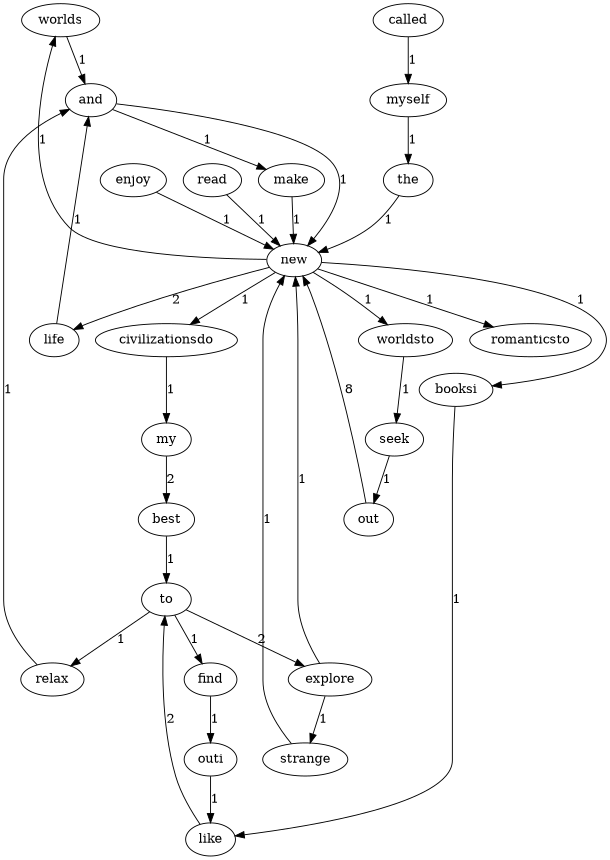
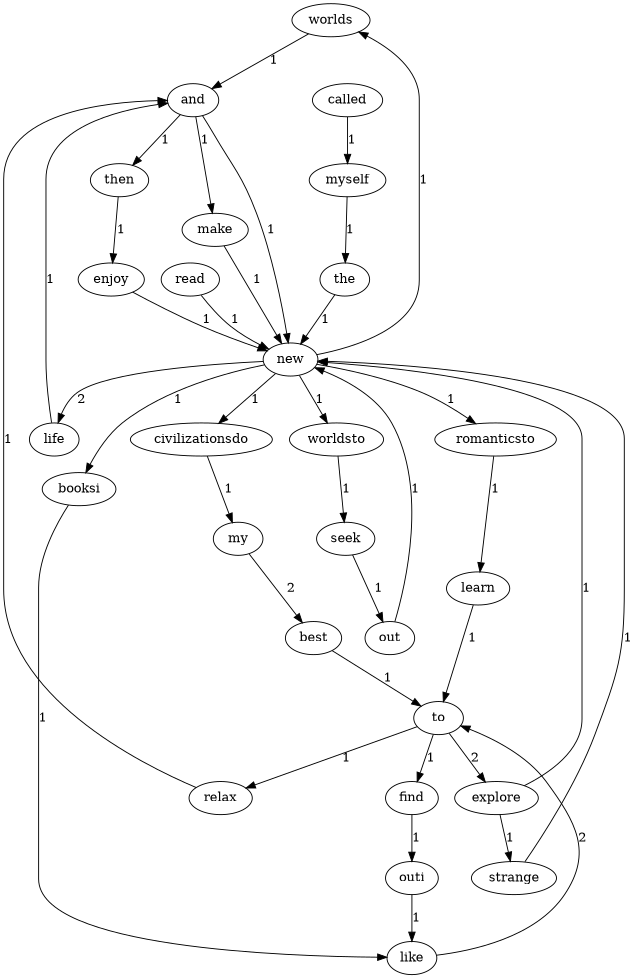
node "then": added
edge "out" -> "new": label "8" -> "1"
node "learn": added
